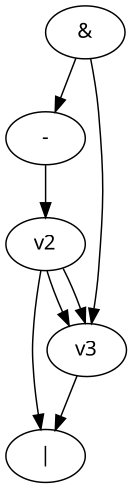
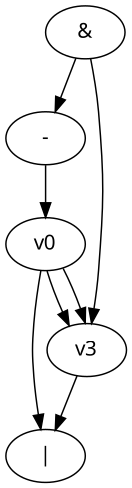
node "v2": label "v2" -> "v0"
